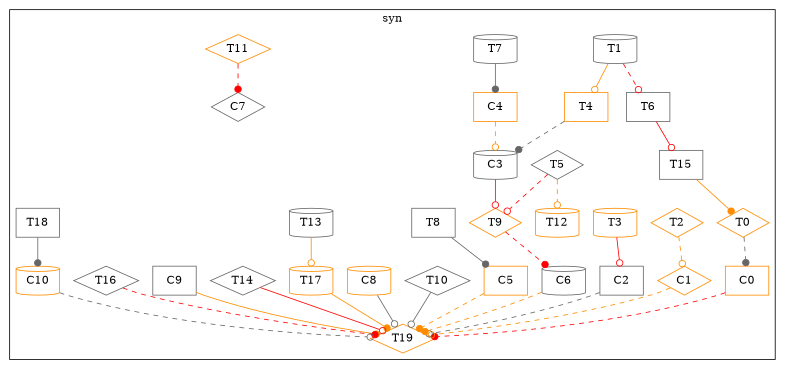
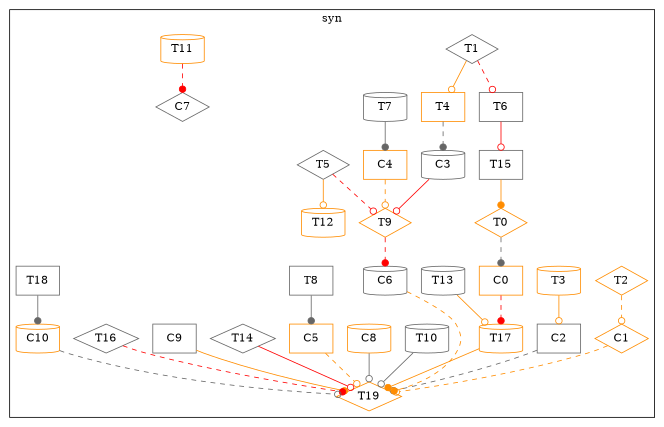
node "T11": shape diamond -> cylinder
node "T1": shape cylinder -> diamond
edge "C4" -> "C3": now "C4" -> "T9"
edge "T5" -> "T12": style dashed -> solid
edge "T3" -> "C2": color red -> darkorange
node "T10": shape diamond -> cylinder
edge "C5" -> "T19": arrowhead dot -> odot
edge "C0" -> "T19": now "C0" -> "T17"
